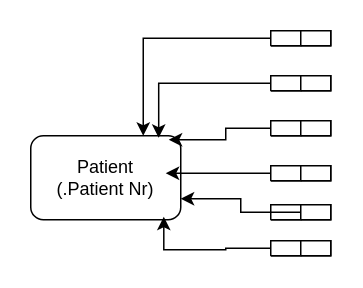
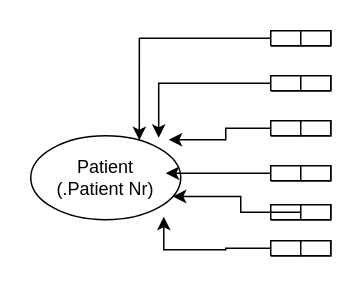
node "Patient (.Patient Nr)": shape rounded rectangle -> ellipse
